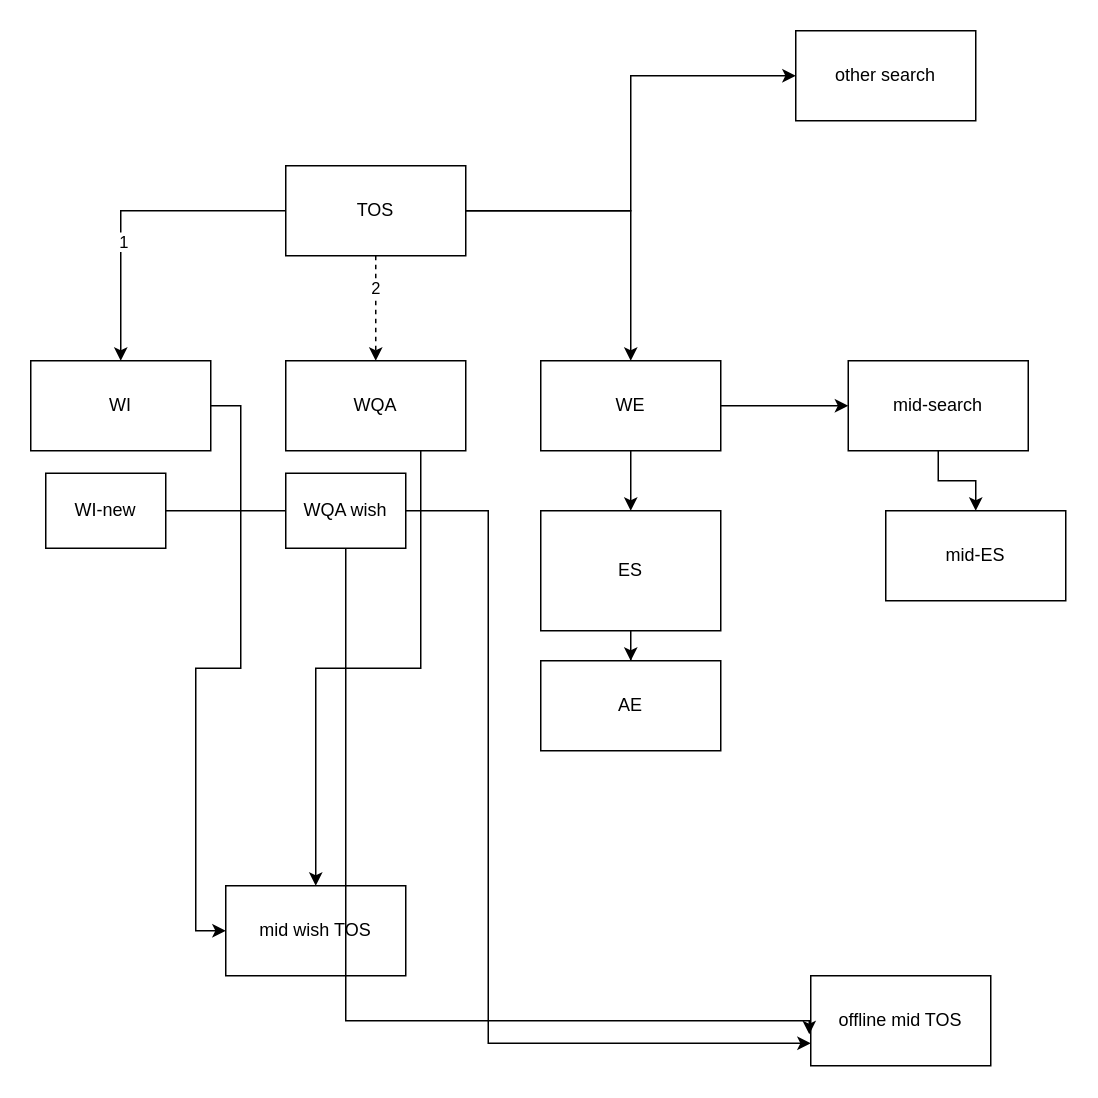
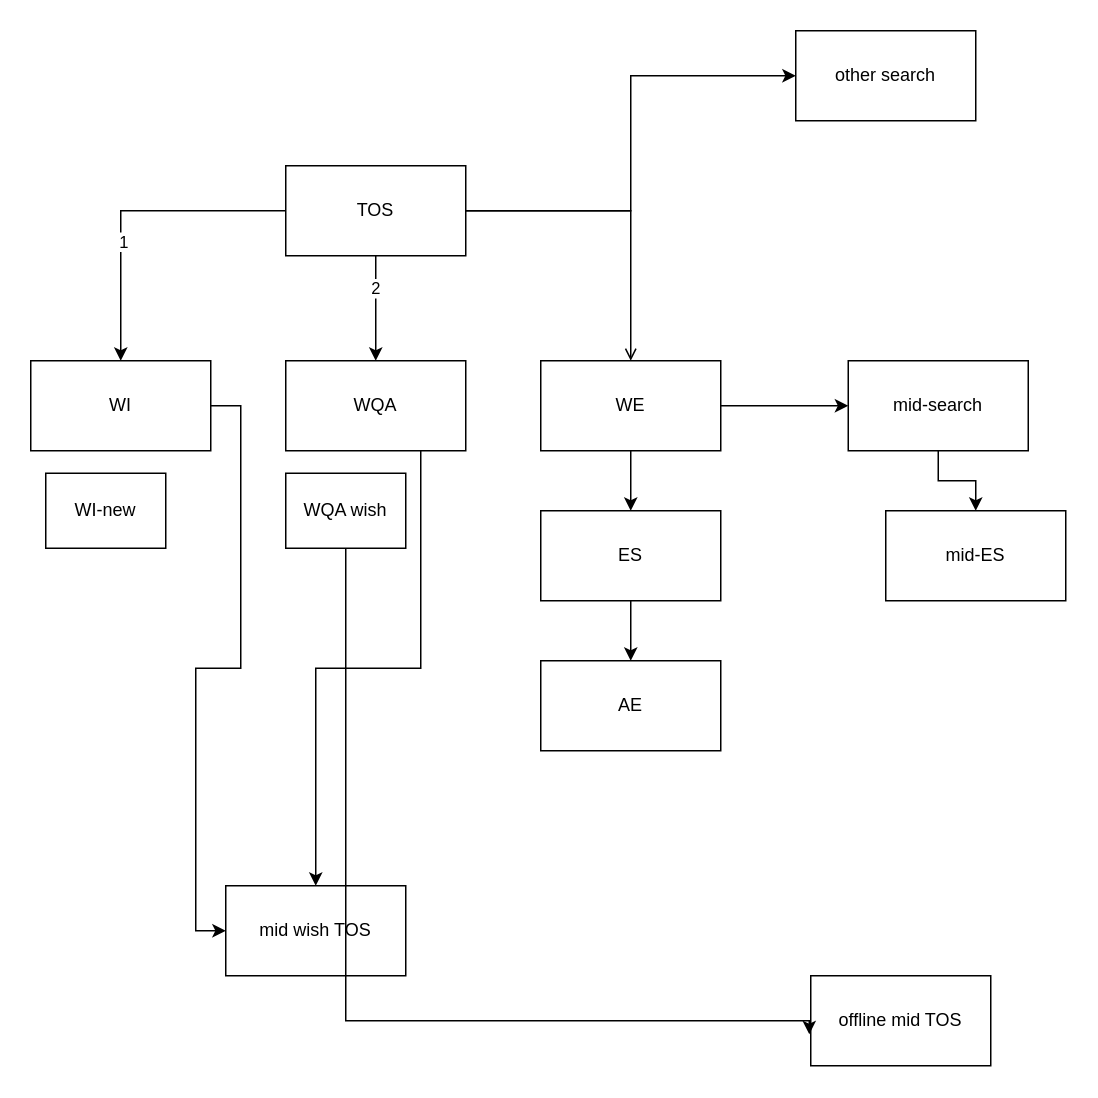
edge "TOS" -> "WQA": style dashed -> solid
edge "TOS" -> "WE": arrowhead classic -> open
node "ES": size 180x120 -> 180x90
edge "WI-new" -> "offline mid TOS": removed
